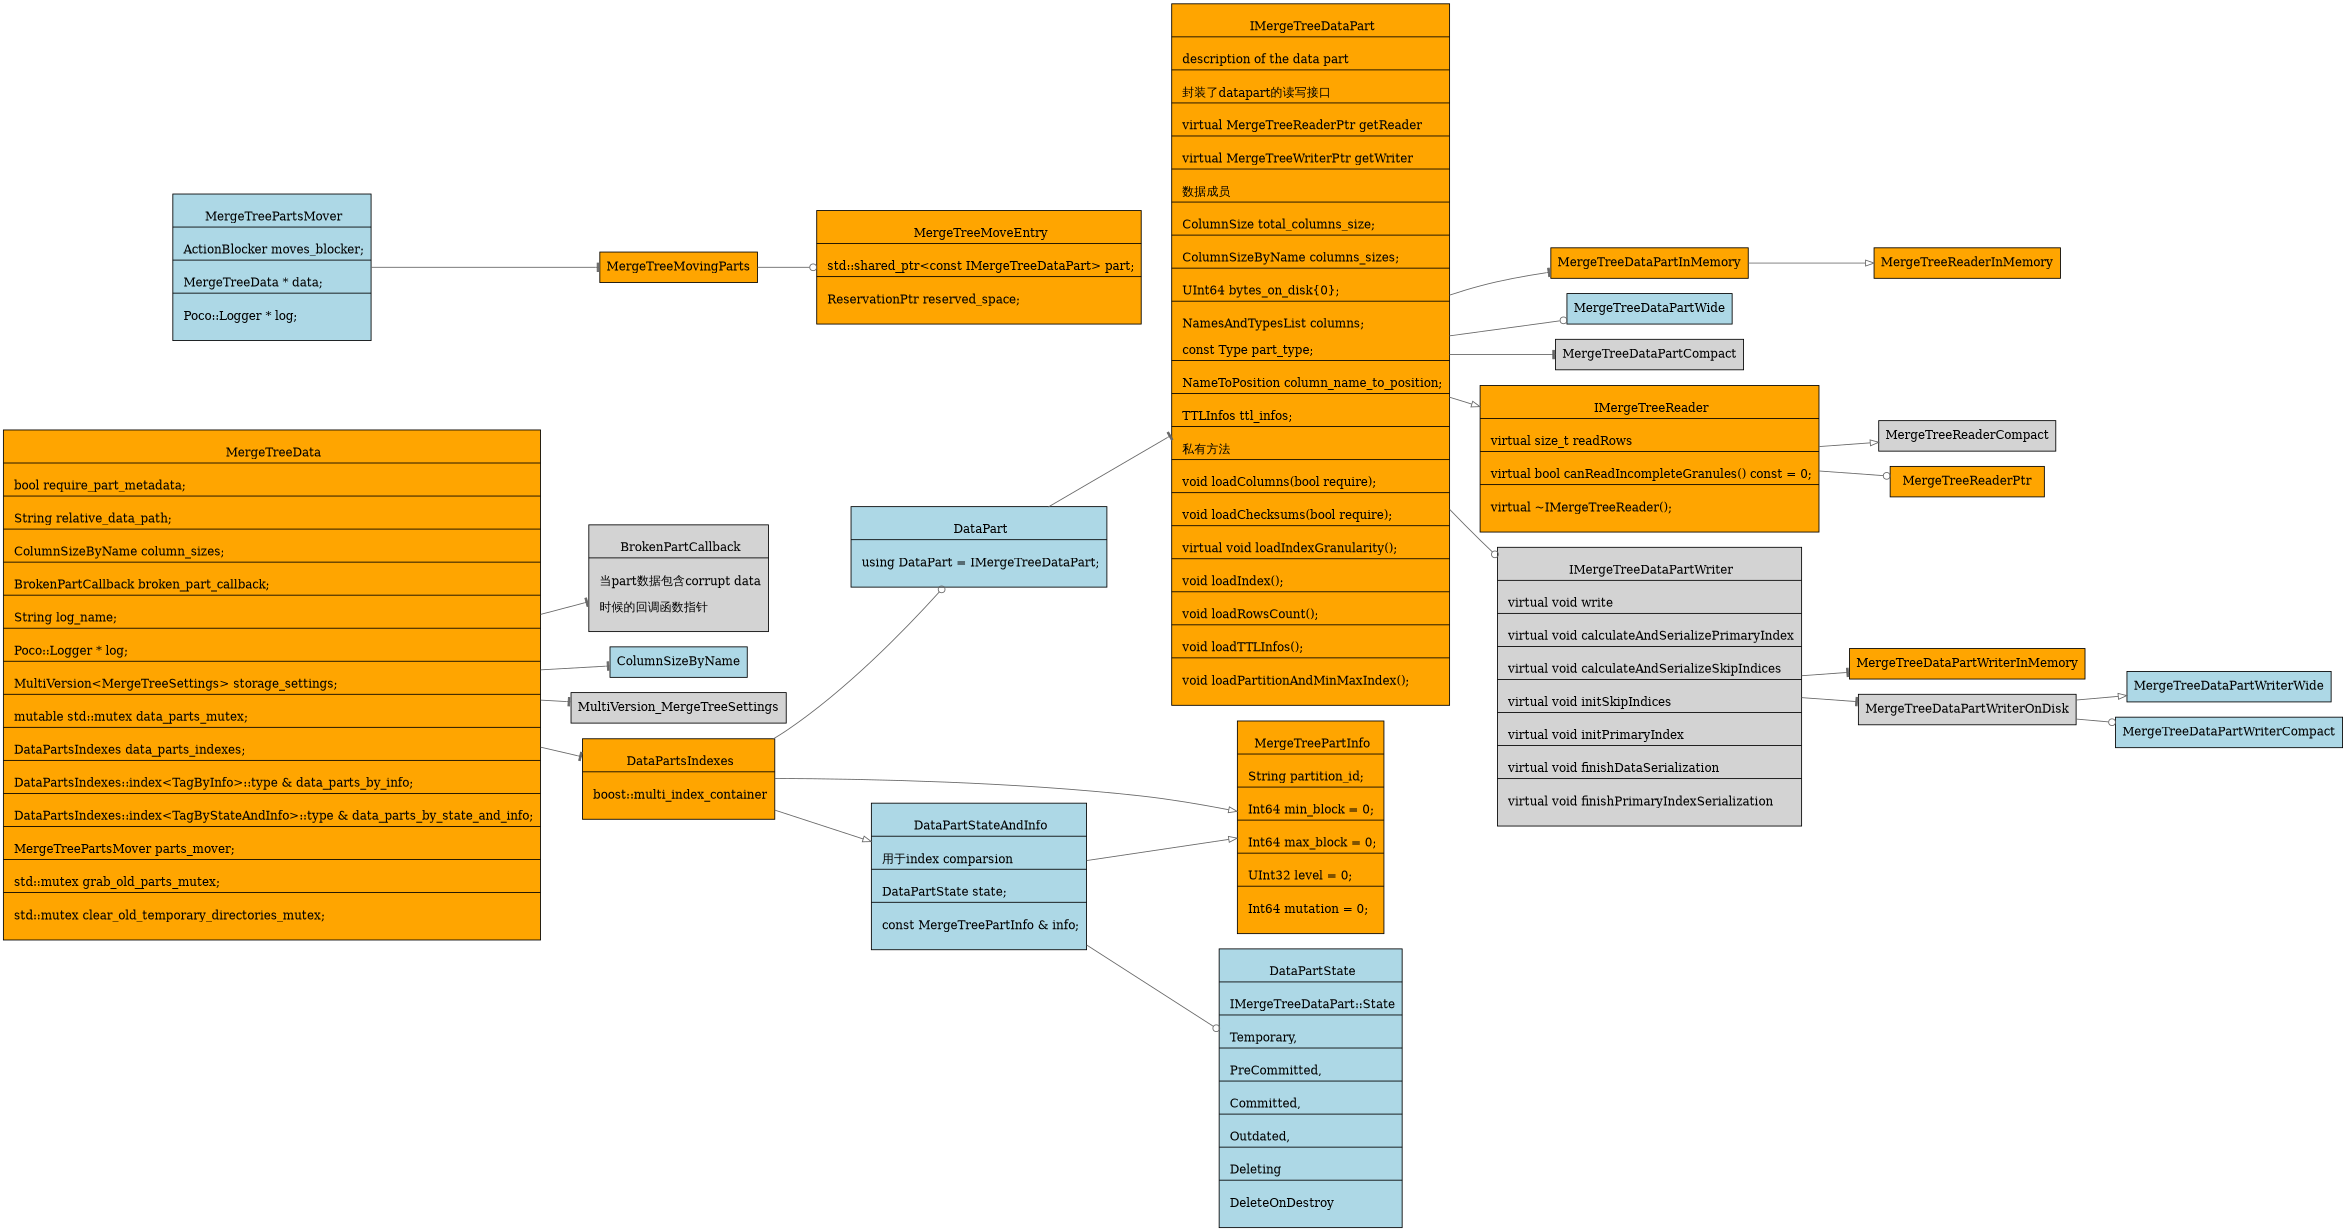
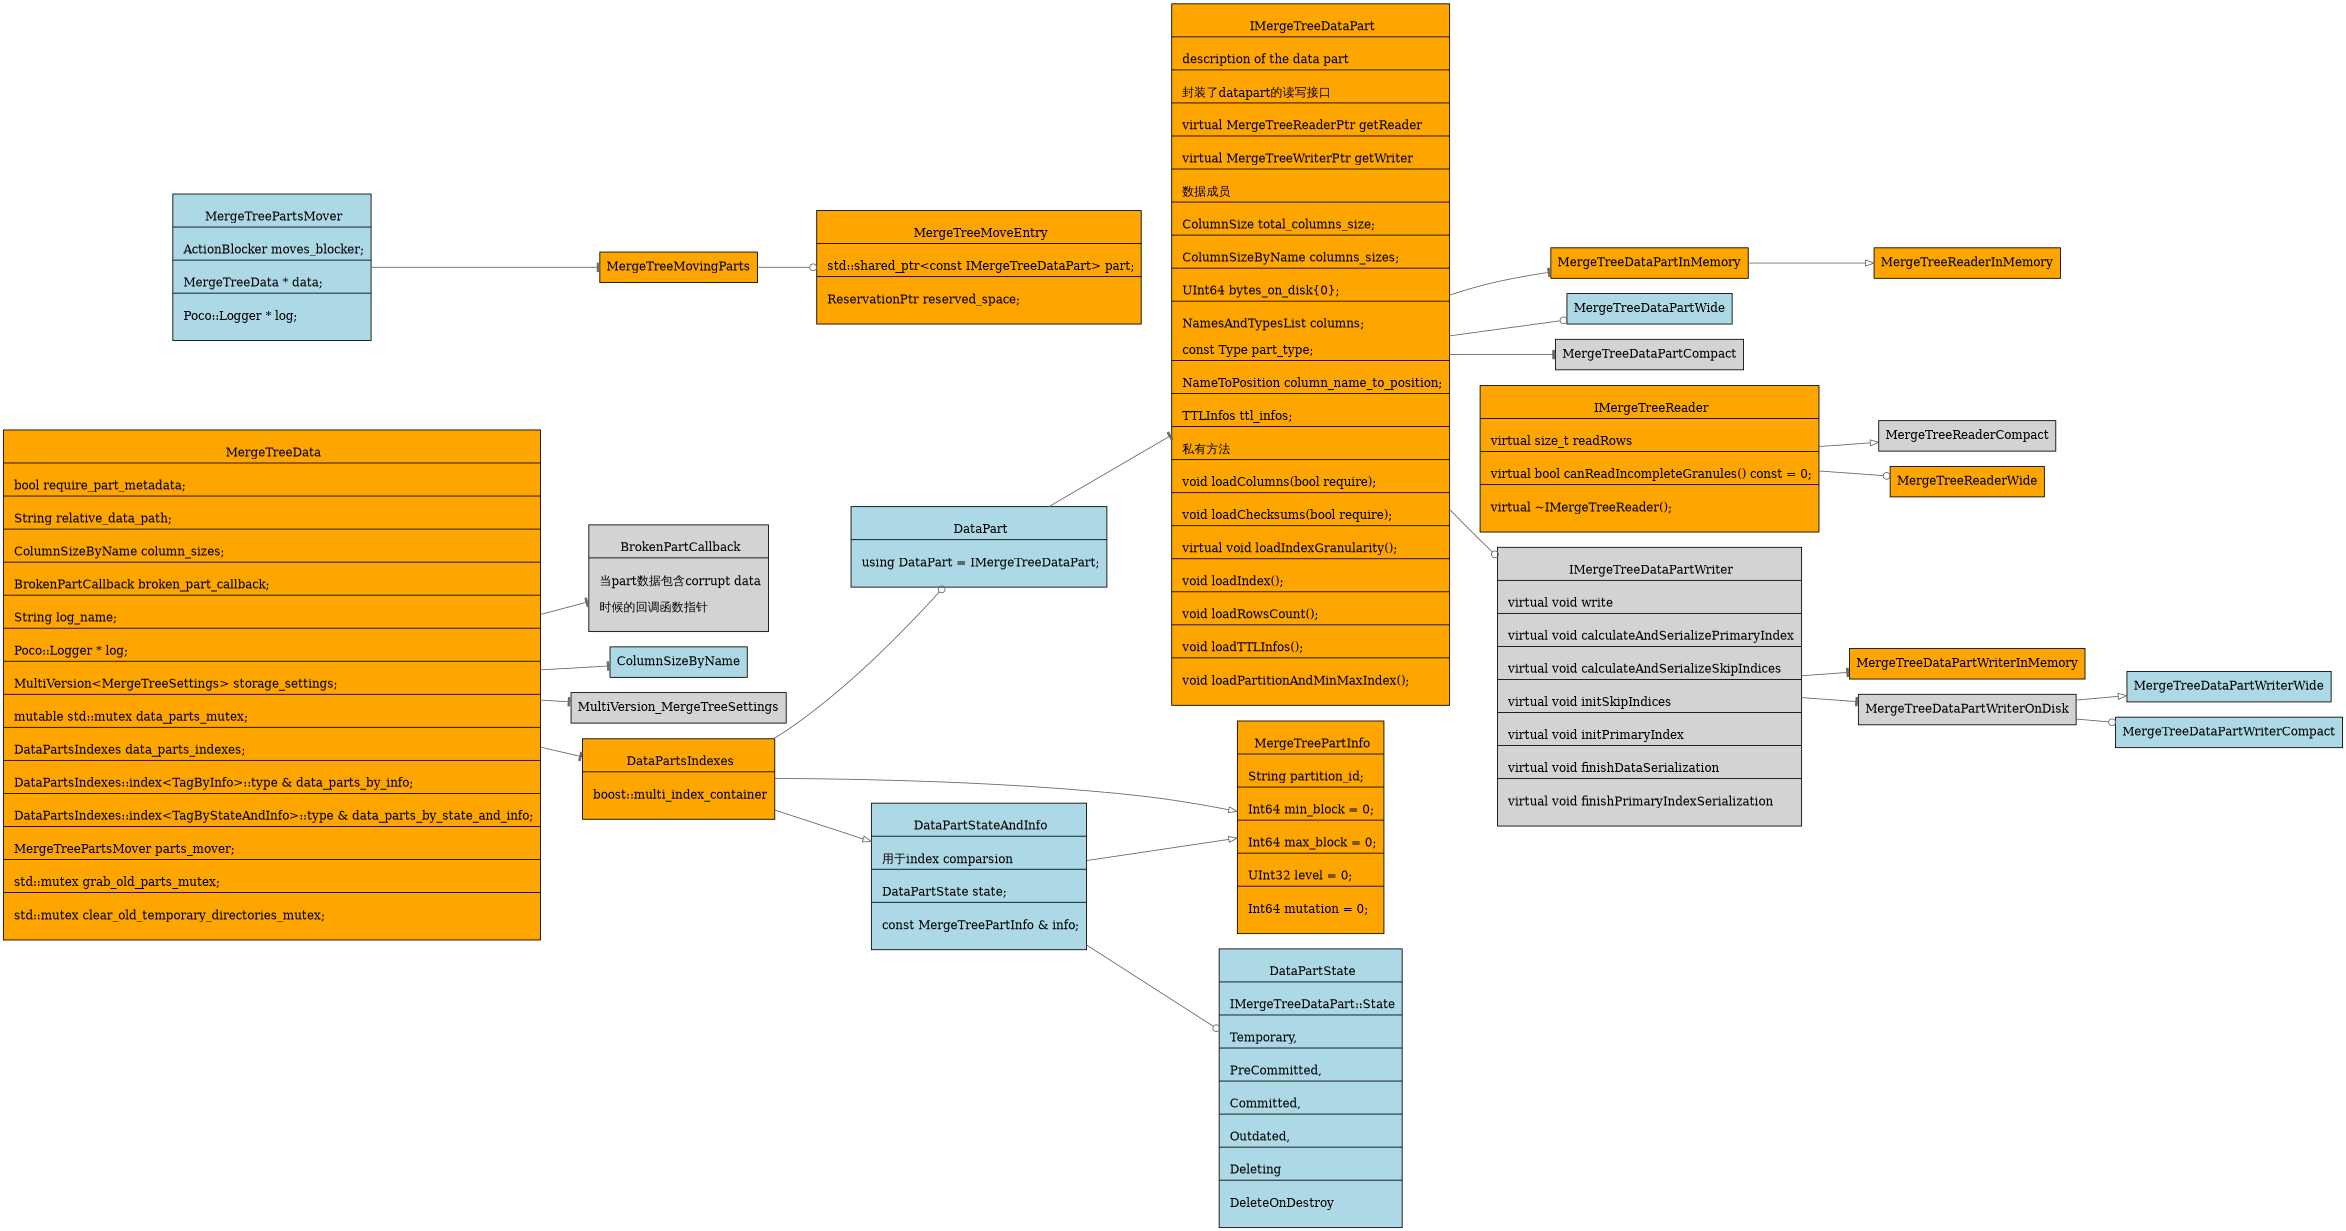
edge "IMergeTreeDataPart" -> "IMergeTreeReader": removed
node "MergeTreeReaderPtr": label "MergeTreeReaderPtr" -> "MergeTreeReaderWide"
